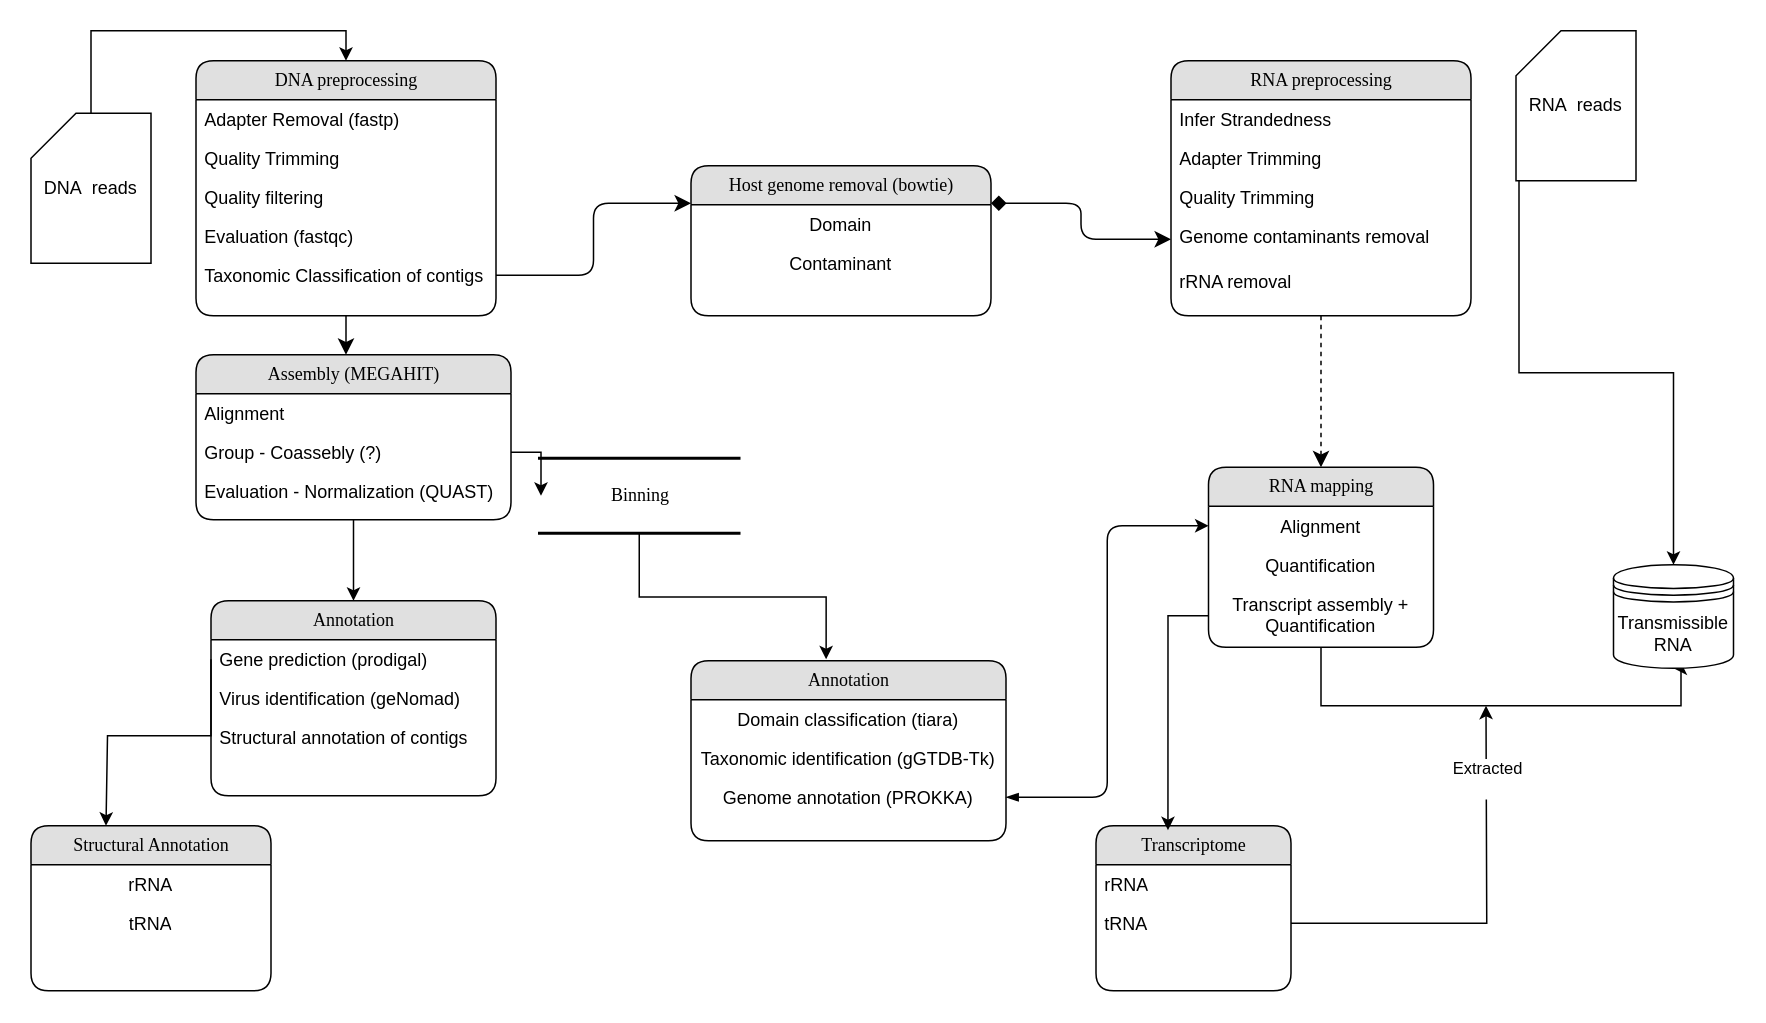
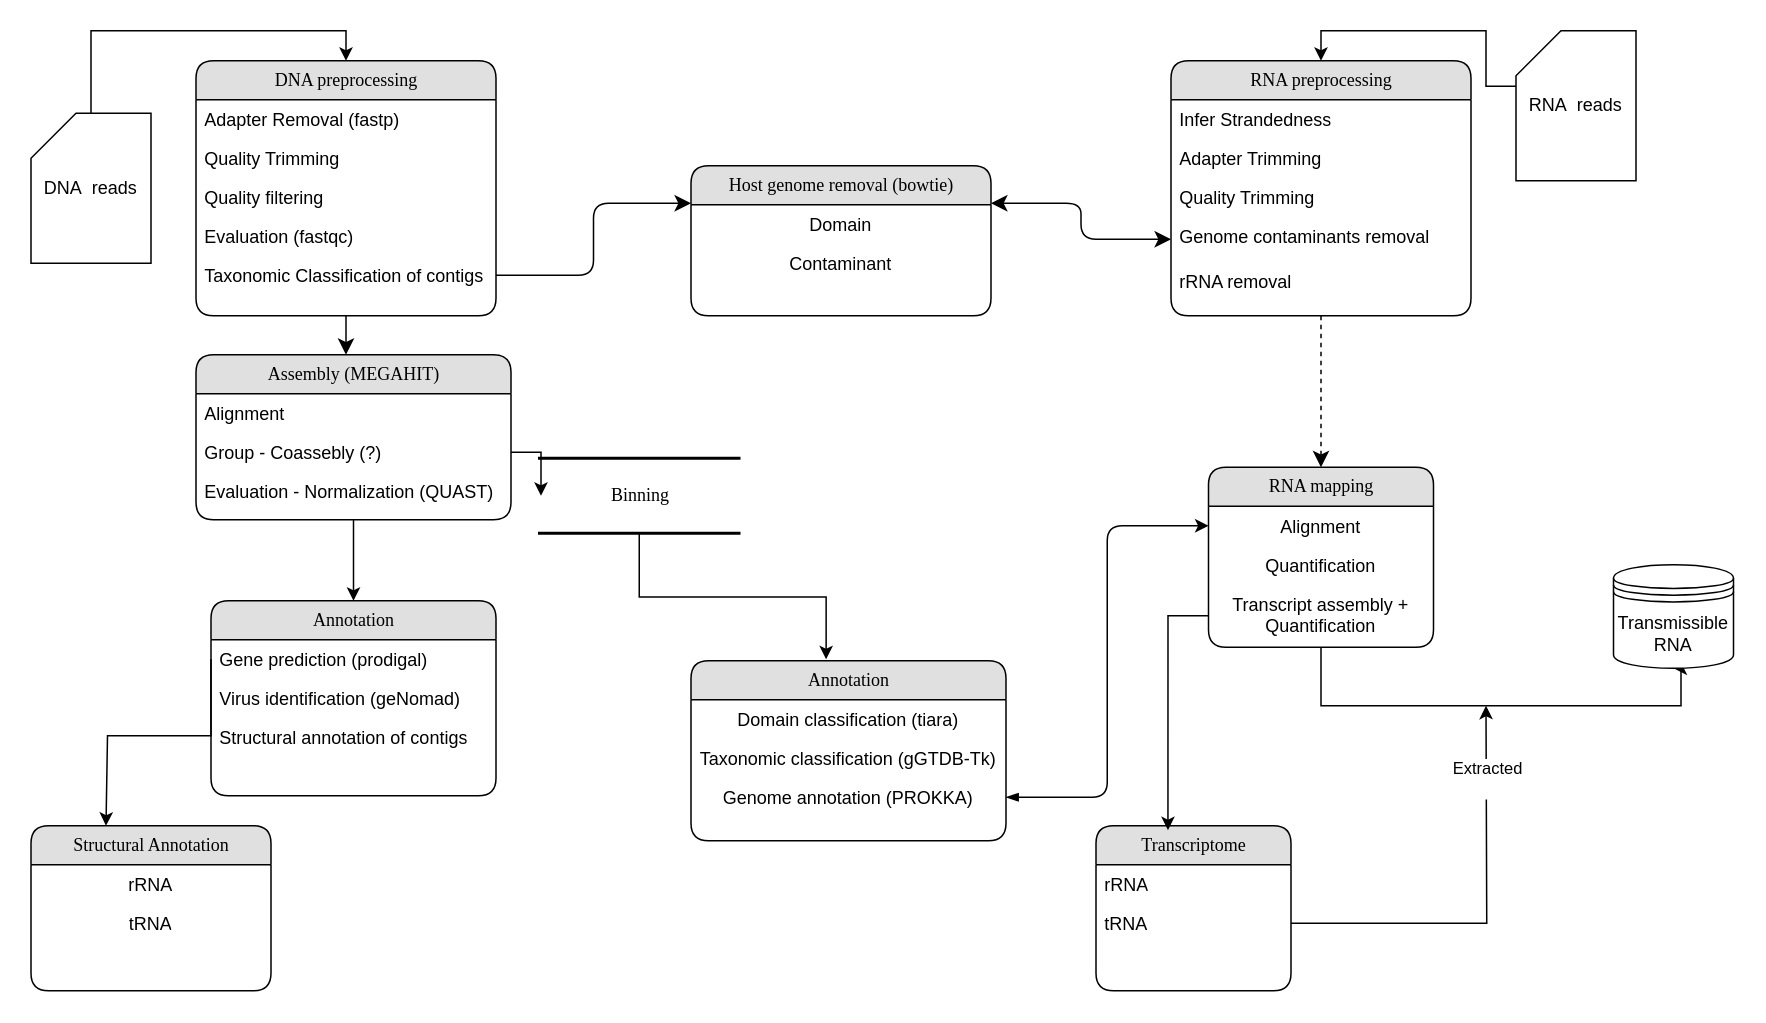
edge "Genome contaminants removal" -- "Host genome removal (bowtie)": arrowhead diamond -> classic
edge "RNA reads" -> "Transmissible RNA": now "RNA reads" -> "RNA preprocessing"
node "Taxonomic identification (gGTDB-Tk)": label "Taxonomic identification (gGTDB-Tk)" -> "Taxonomic classification (gGTDB-Tk)"
